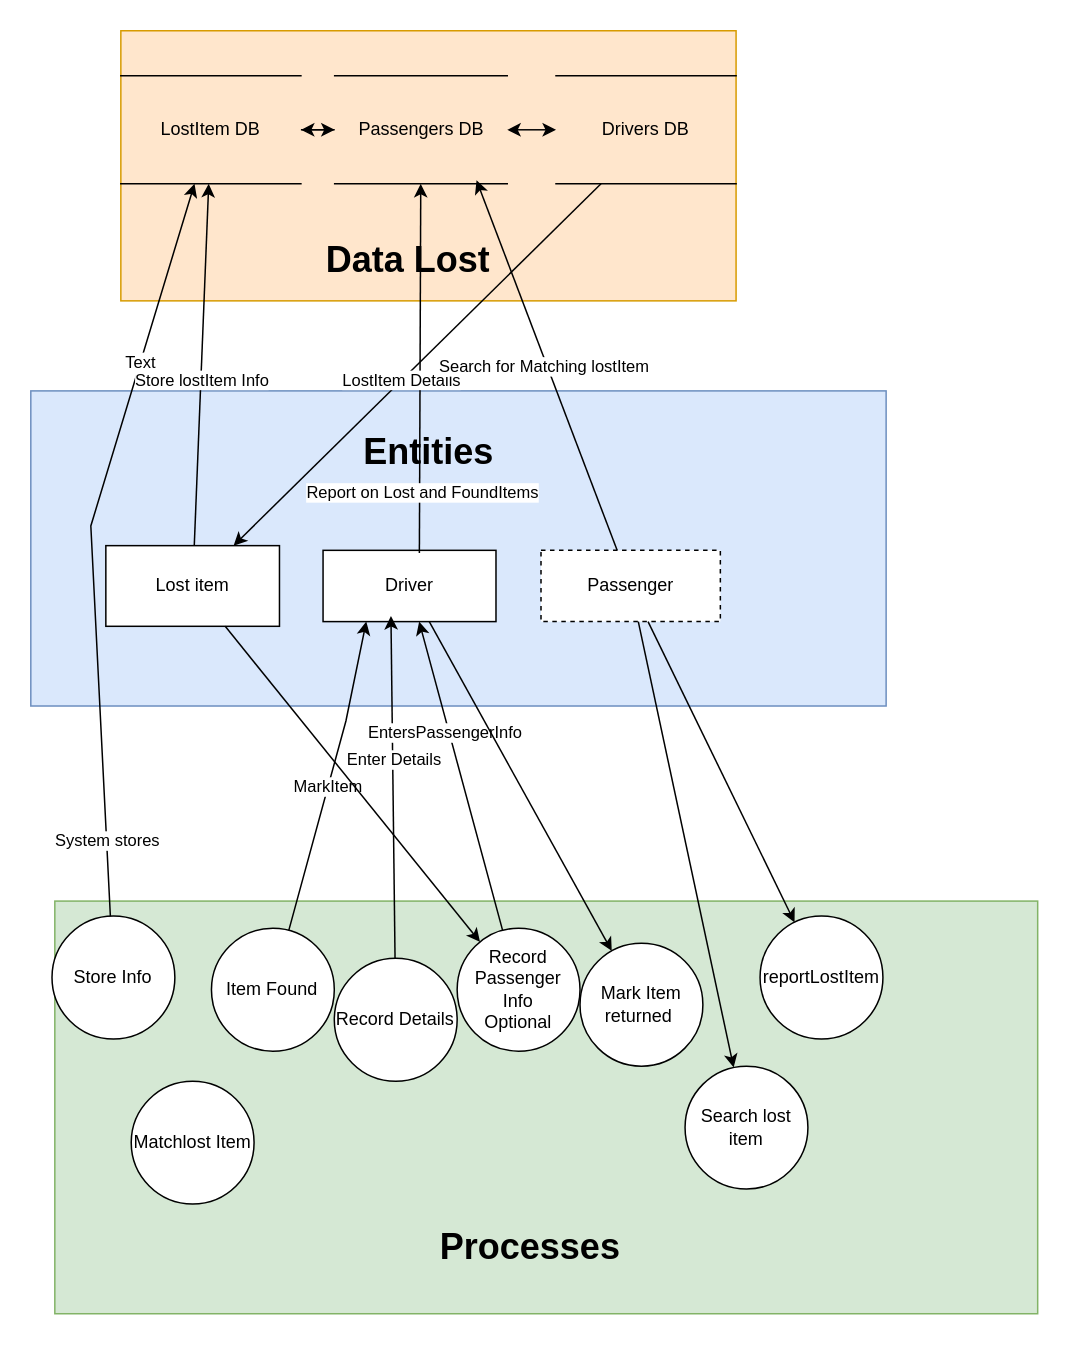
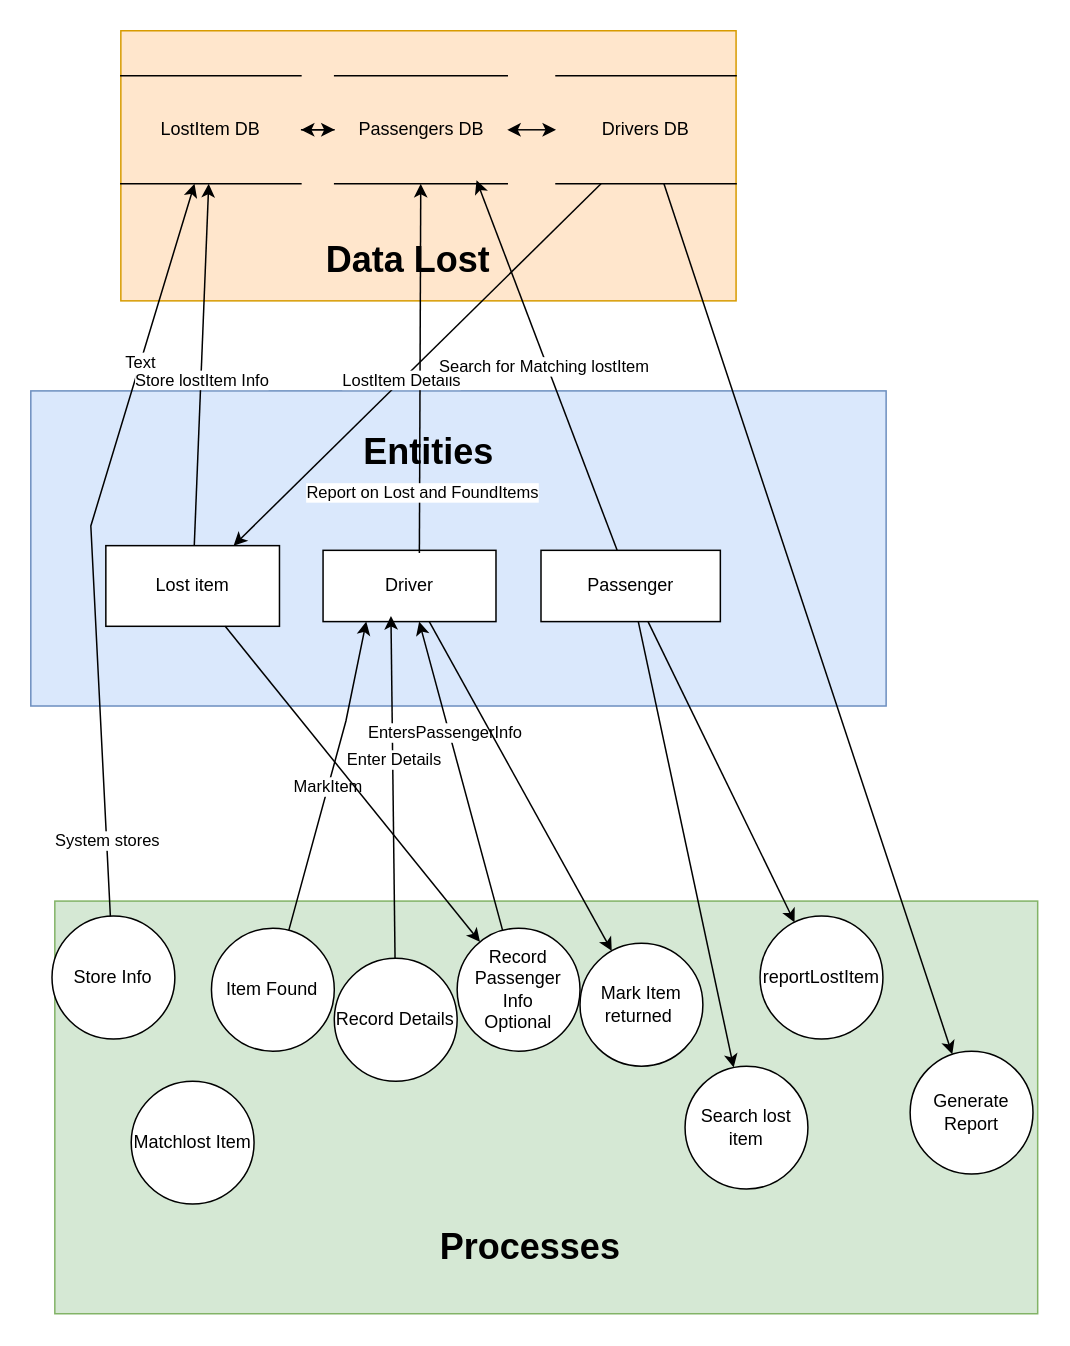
node "Passenger": style dashed -> solid
edge "Drivers DB" -> "Generate Report": added
node "Generate Report": added
